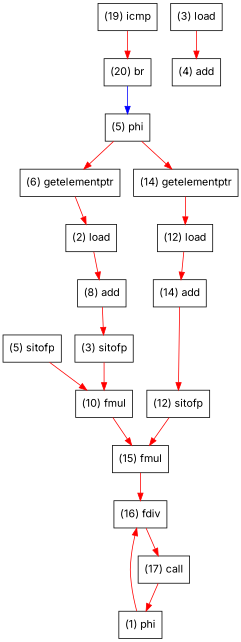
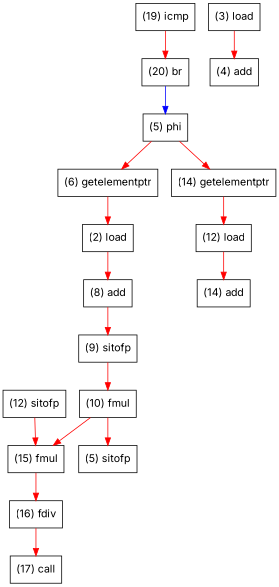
edge "(14) add" -> "(12) sitofp": removed
node "(3) sitofp": label "(3) sitofp" -> "(9) sitofp"
edge "(5) sitofp" -> "(10) fmul": reversed
node "(1) phi": removed
